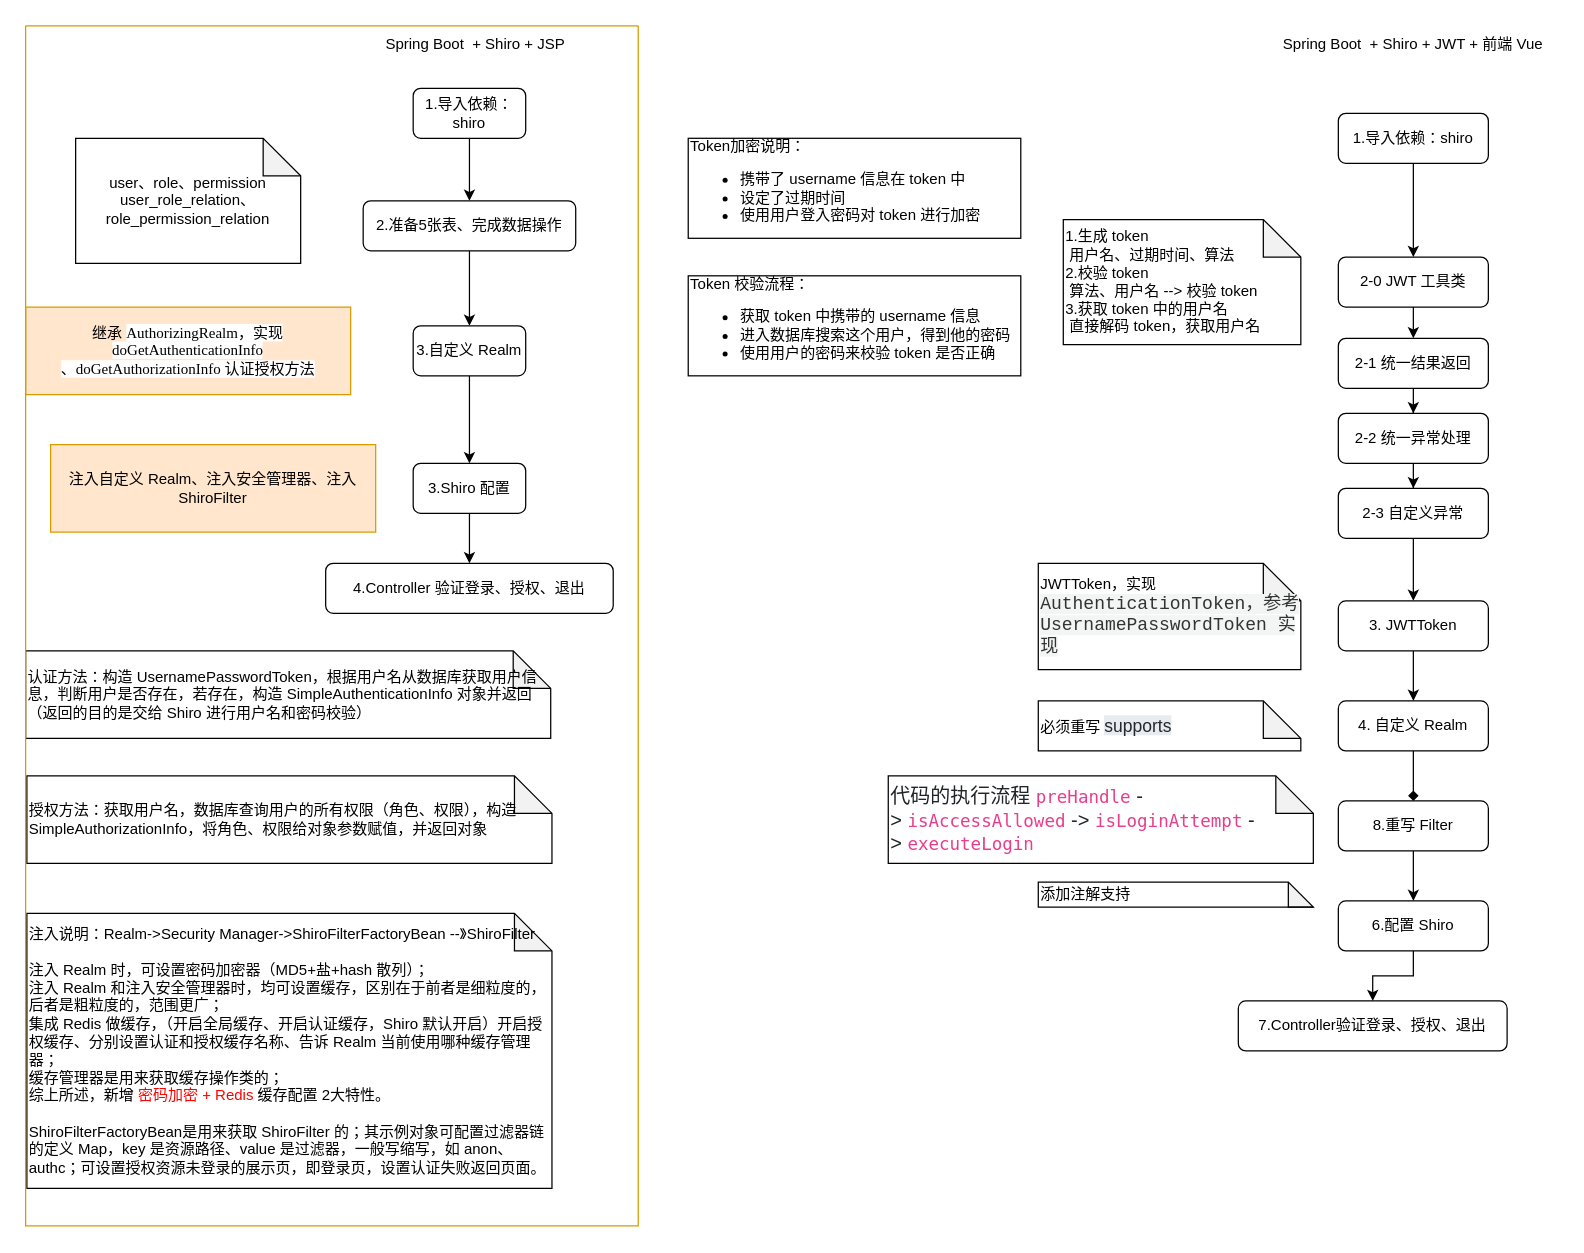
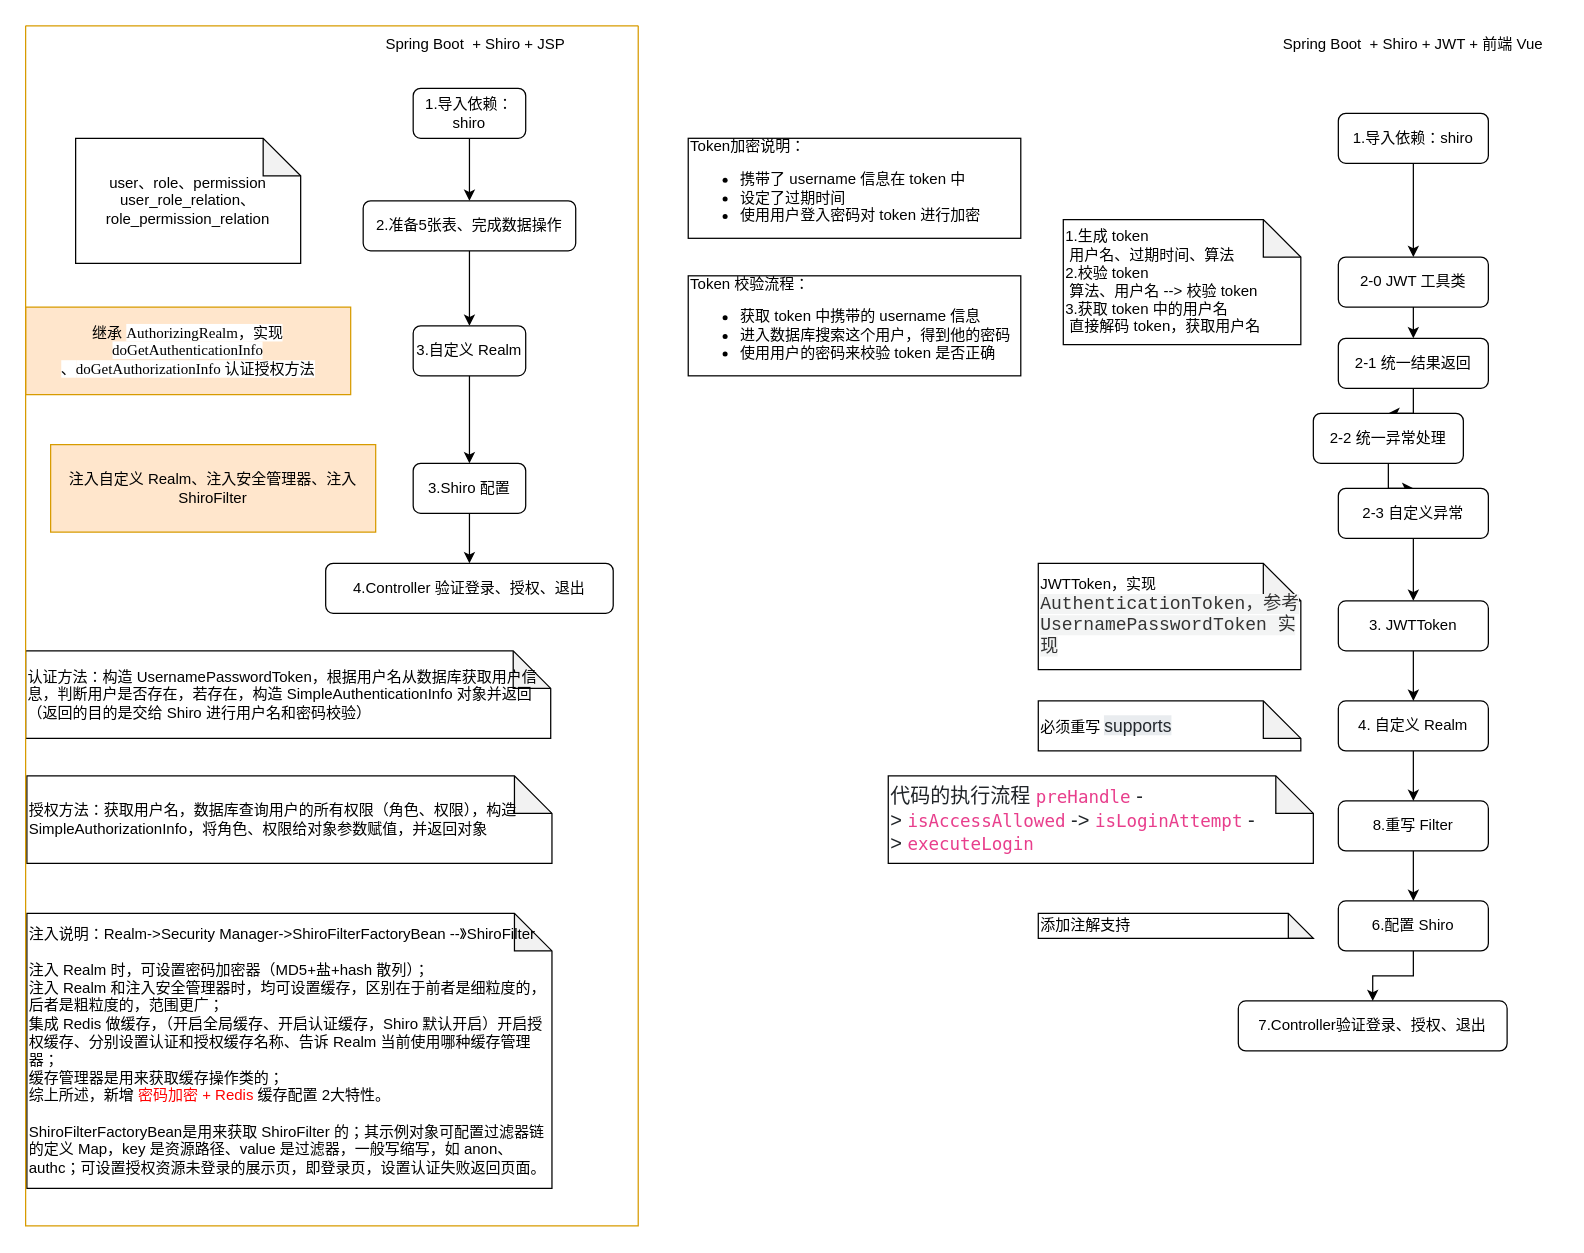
node "2-2 统一异常处理": moved (1413, 438) -> (1388, 438)
edge "4. 自定义 Realm" -> "8.重写 Filter": arrowhead diamond -> classic
node "添加注解支持": moved (1176, 894) -> (1176, 926)
